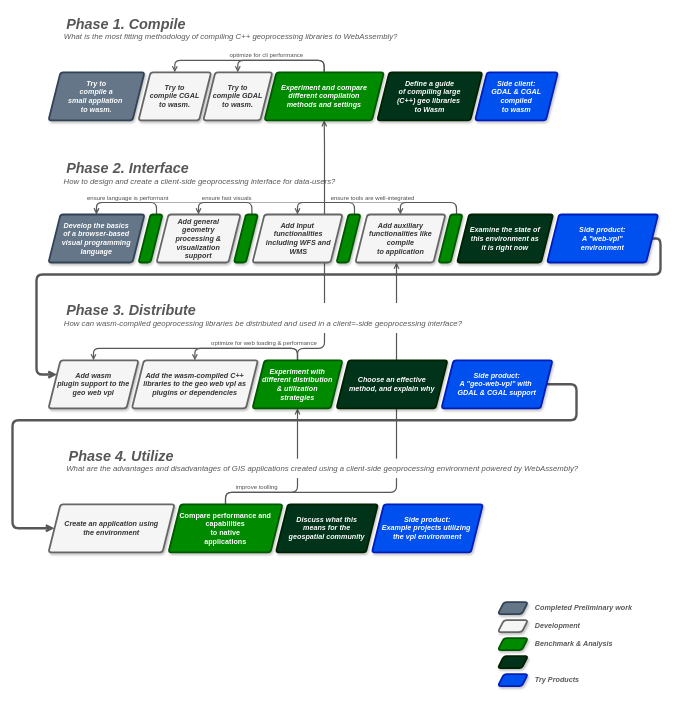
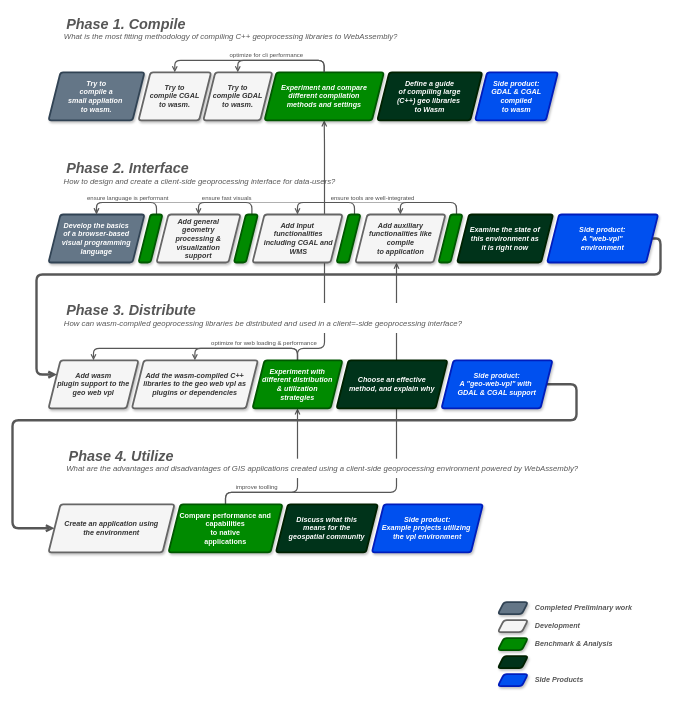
node "Side client: GDAL & CGAL compiled to wasm": label "Side client: GDAL & CGAL compiled to wasm" -> "Side product: GDAL & CGAL compiled to wasm"
node "Add Input functionalities including WFS and WMS": label "Add Input functionalities including WFS and WMS" -> "Add Input functionalities including CGAL and WMS"
node "Try Products": label "Try Products" -> "SIde Products"
